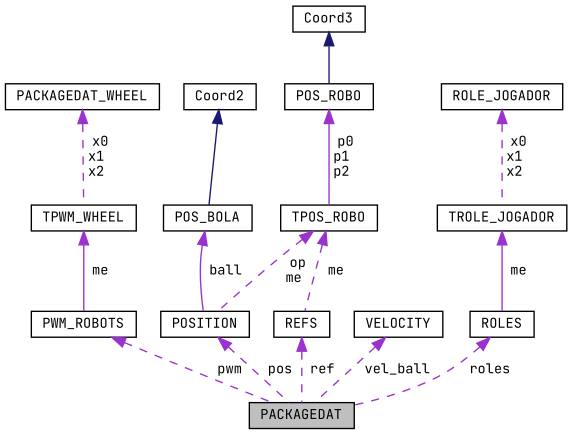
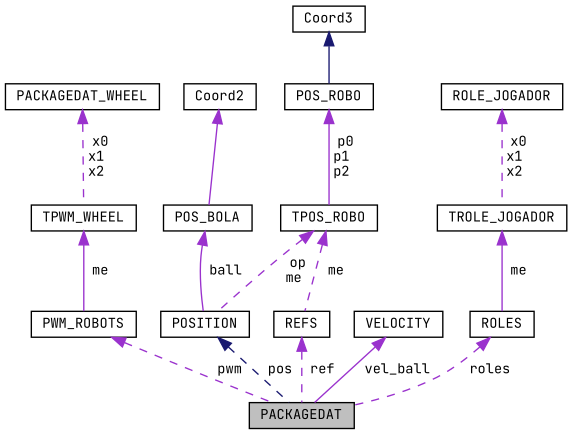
edge "POS_BOLA" -> "Coord2": color midnightblue -> darkorchid3
edge "PACKAGEDAT" -> "POSITION": color darkorchid3 -> midnightblue
edge "PACKAGEDAT" -> "VELOCITY": style dashed -> solid
